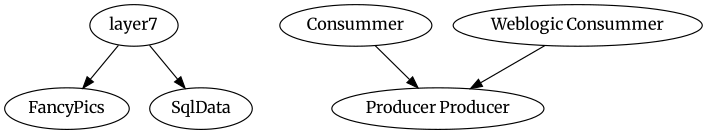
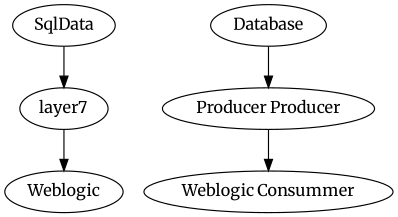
node "Consummer": label "Consummer" -> "Database"
edge "layer7" -> "SqlData": reversed
edge "Weblogic Consummer" -> "Producer Producer": reversed
node "FancyPics": label "FancyPics" -> "Weblogic"
